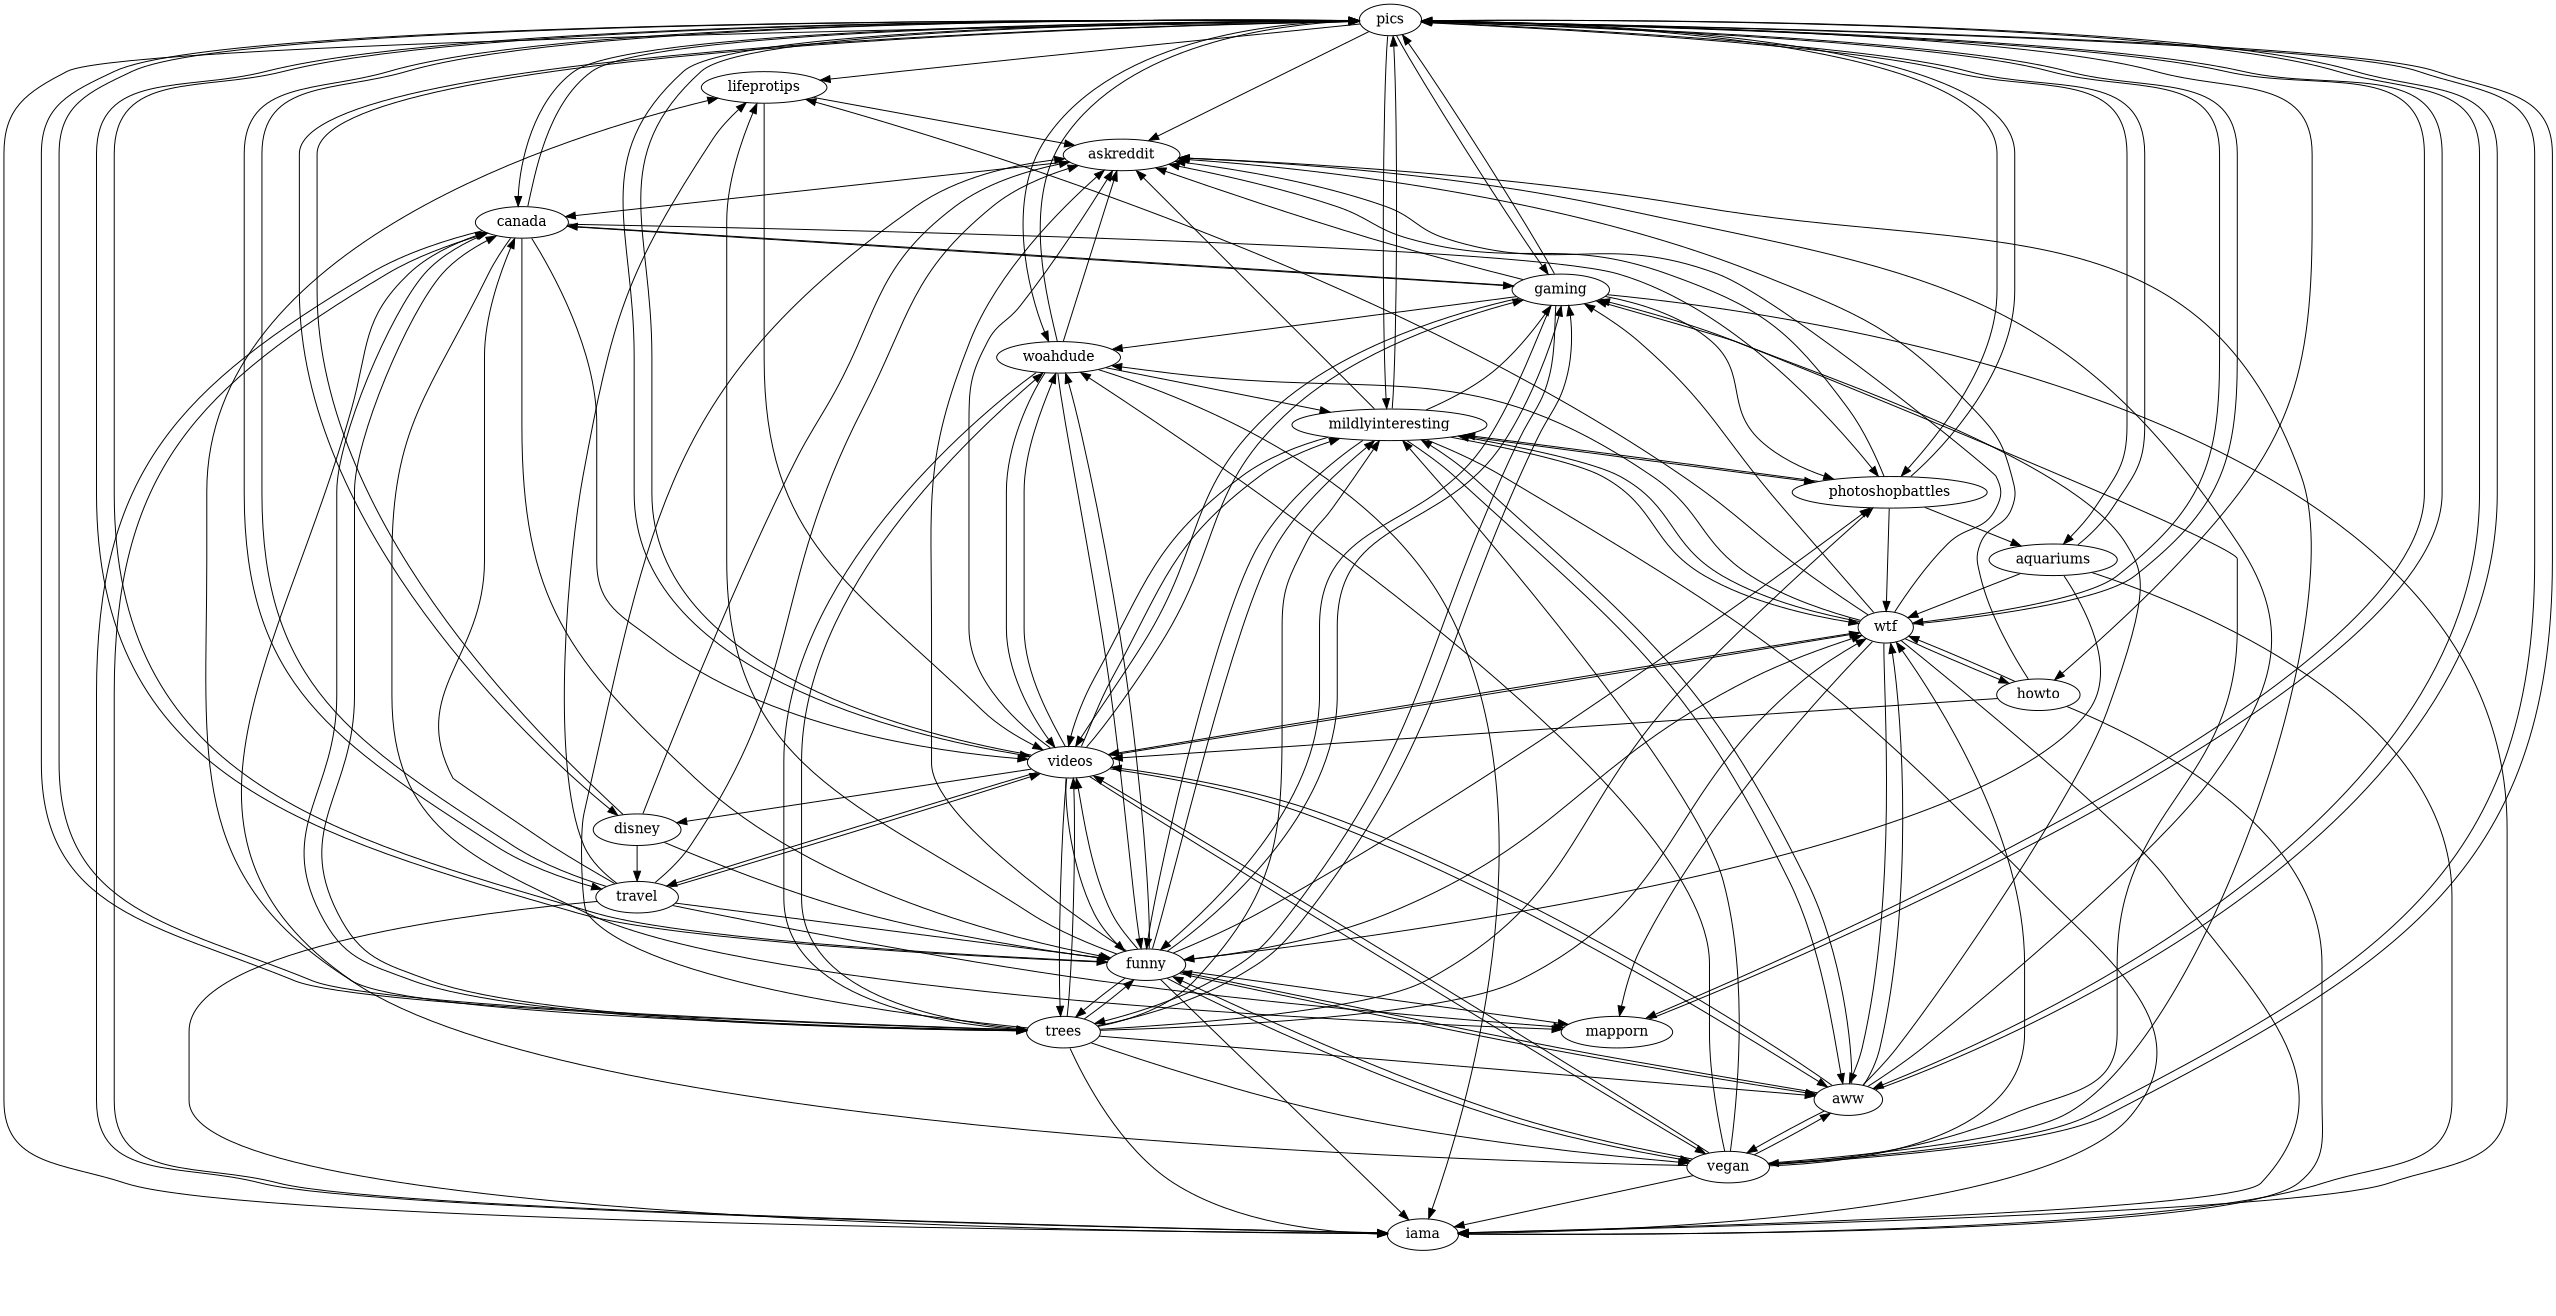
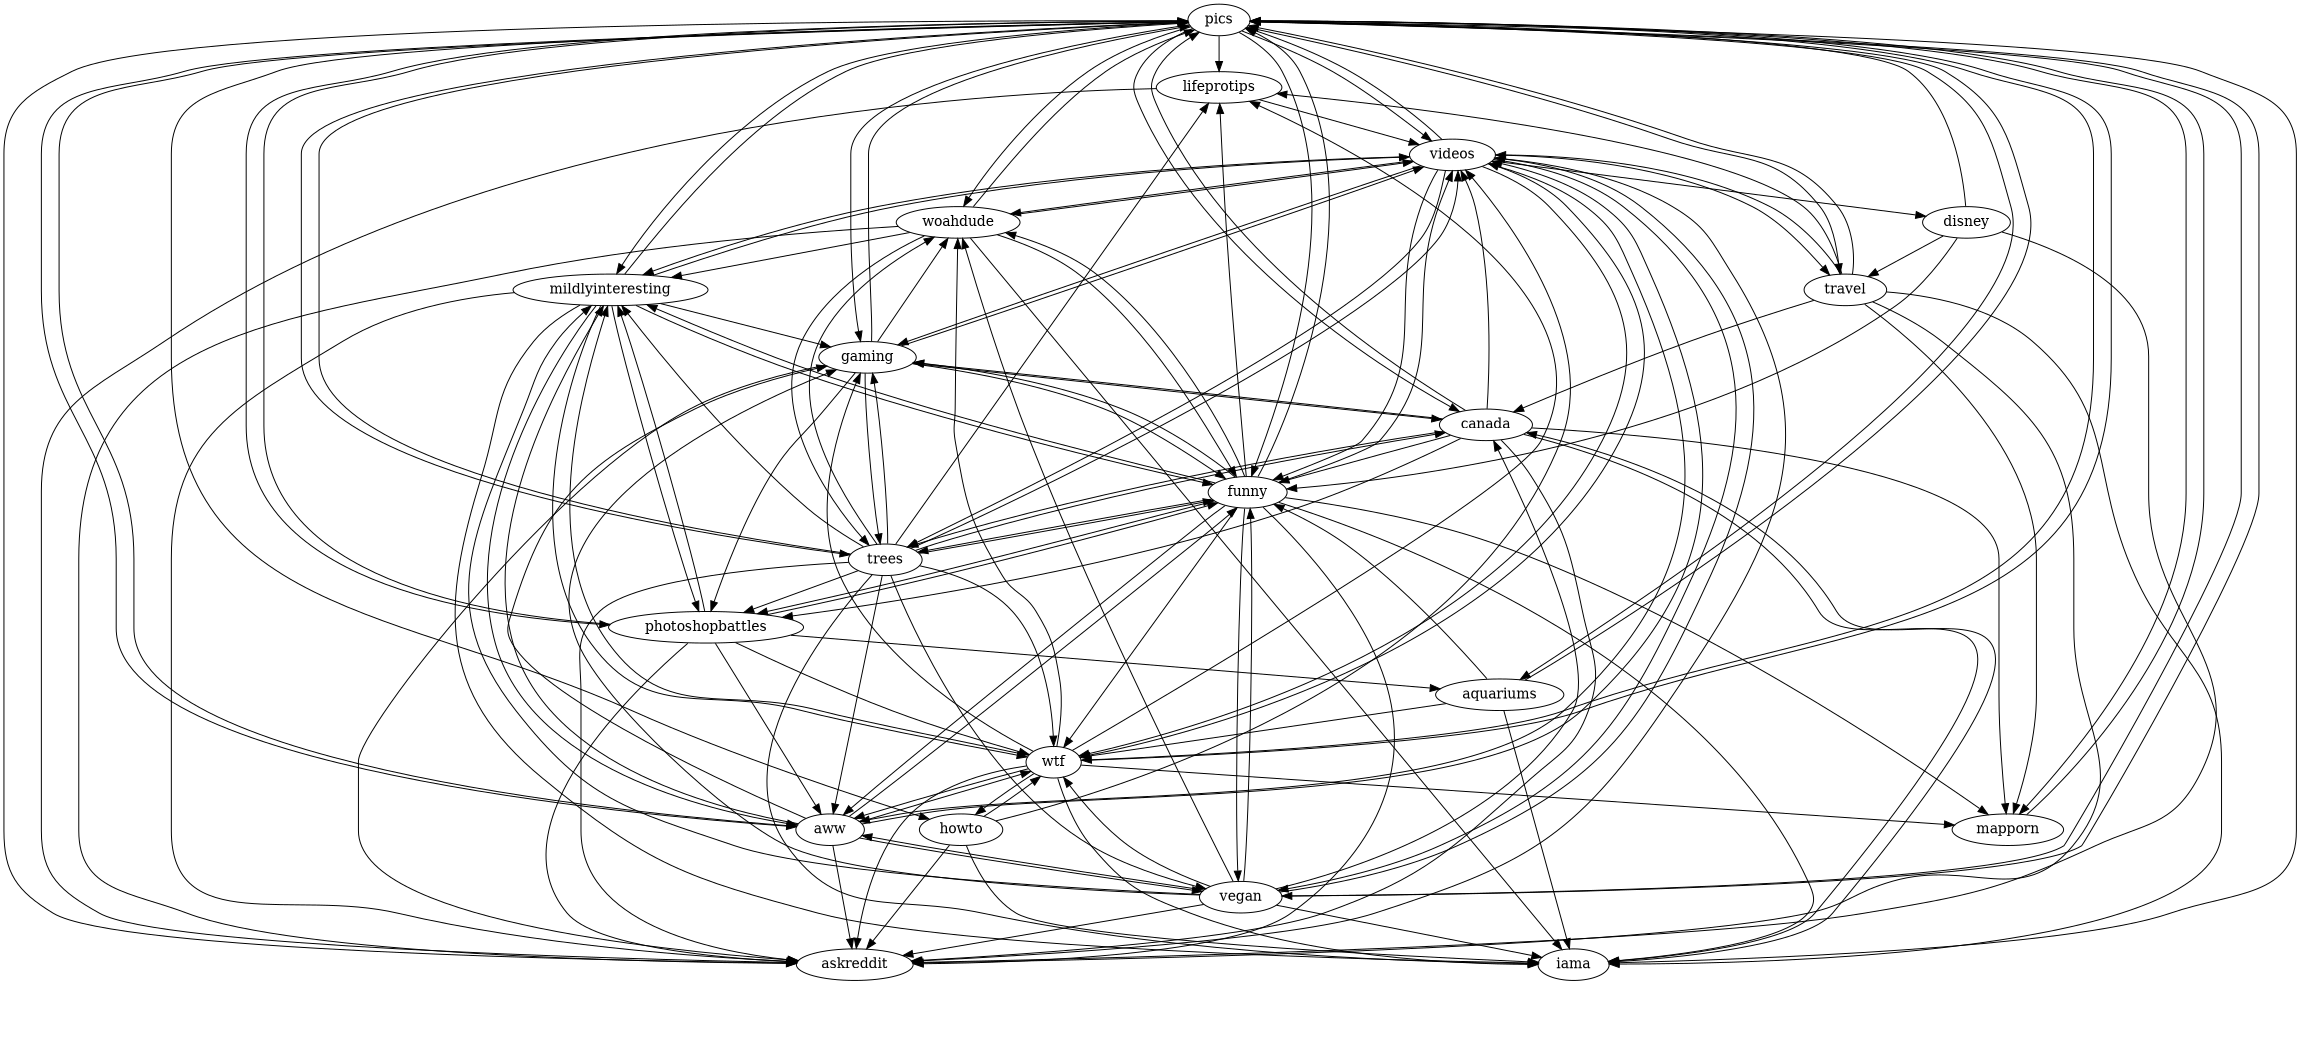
edge "pics" -> "disney": removed
edge "askreddit" -> "canada": reversed
edge "photoshopbattles" -> "aww": added
edge "travel" -> "funny": now "photoshopbattles" -> "funny"
edge "gaming" -> "iama": removed
